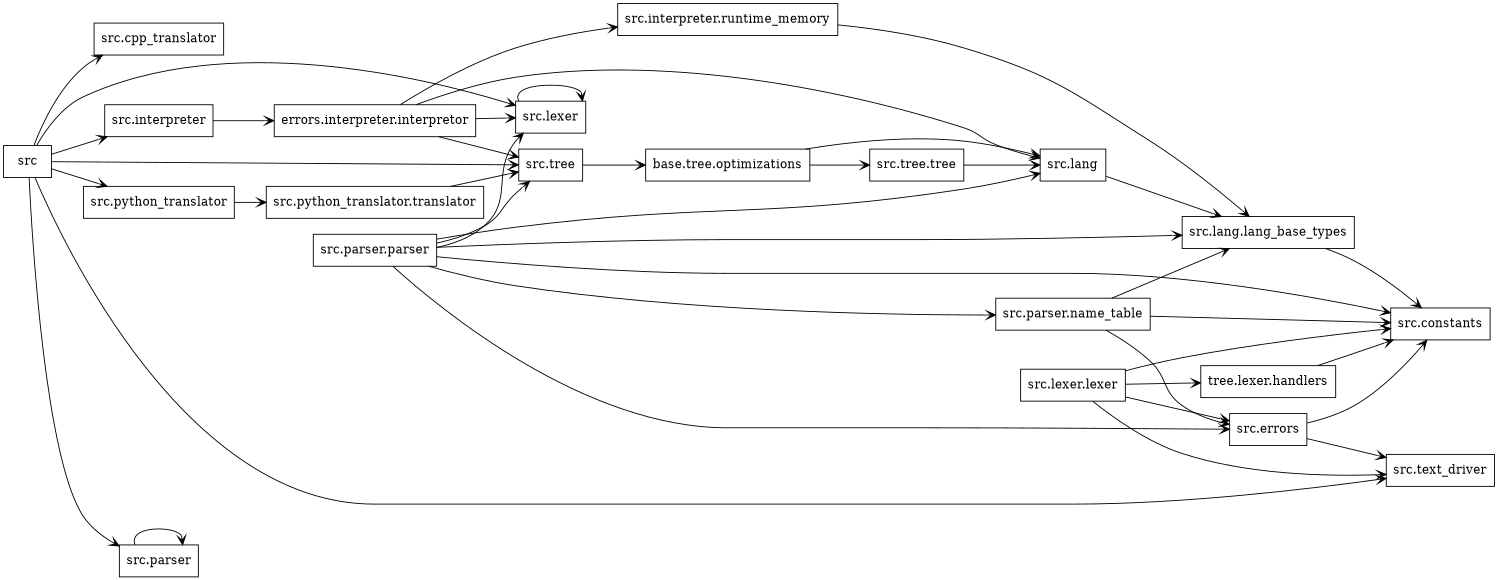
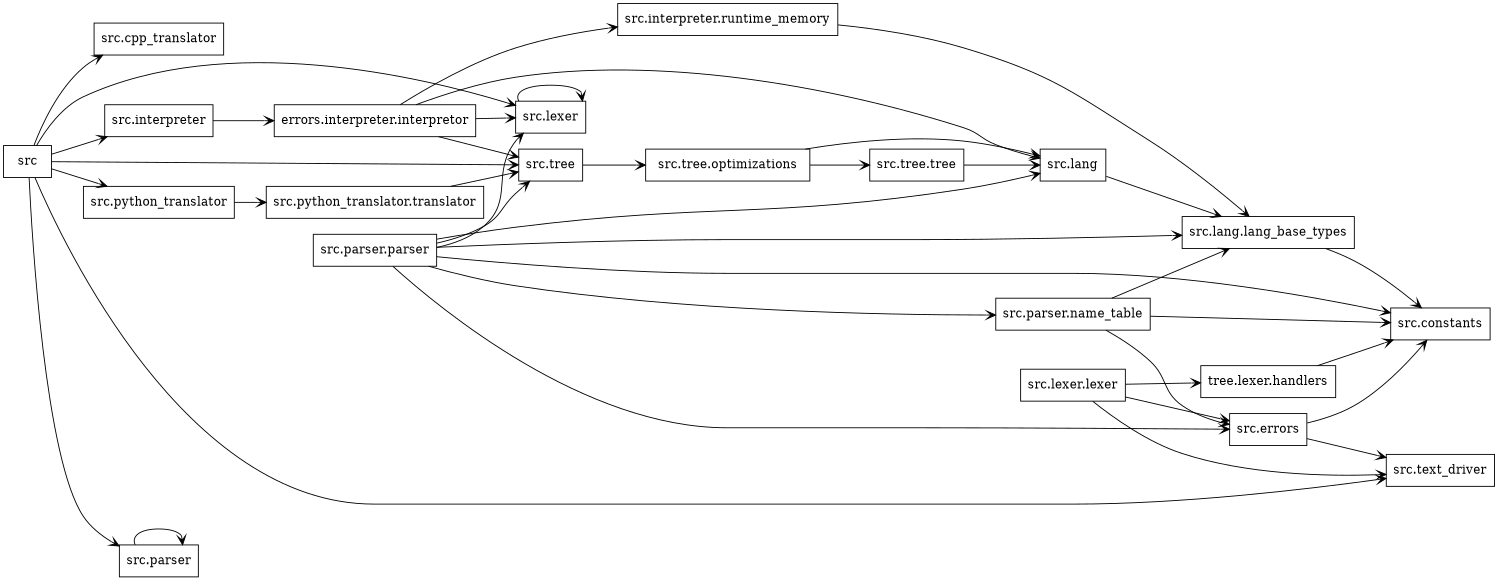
node "base.tree.optimizations": label "base.tree.optimizations" -> "src.tree.optimizations"
edge "src.lexer.lexer" -> "src.constants": removed
